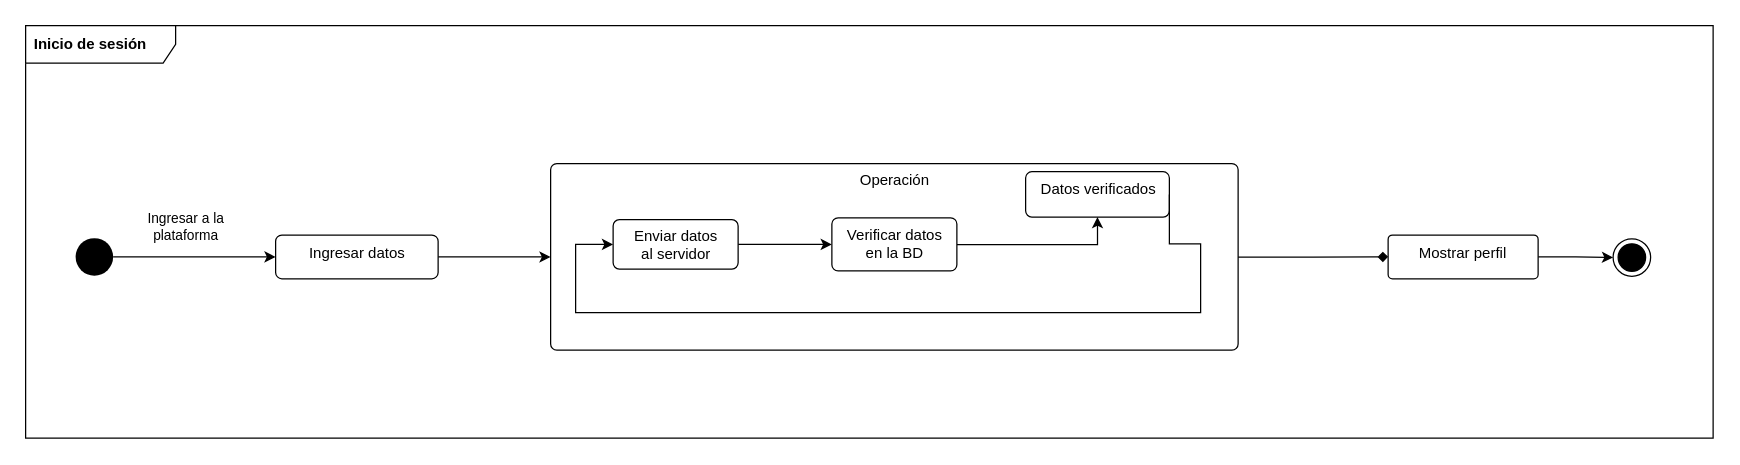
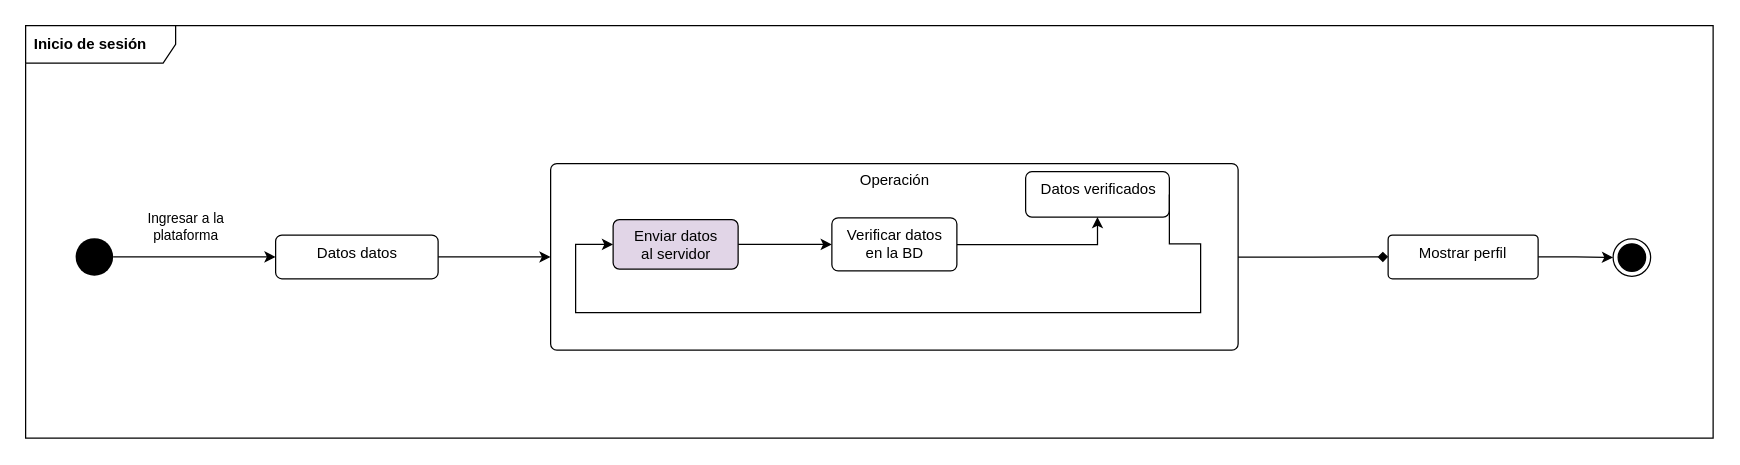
node "Enviar datos al servidor": fillcolor #ffffff -> #e1d5e7
node "Ingresar datos": label "Ingresar datos" -> "Datos datos"
